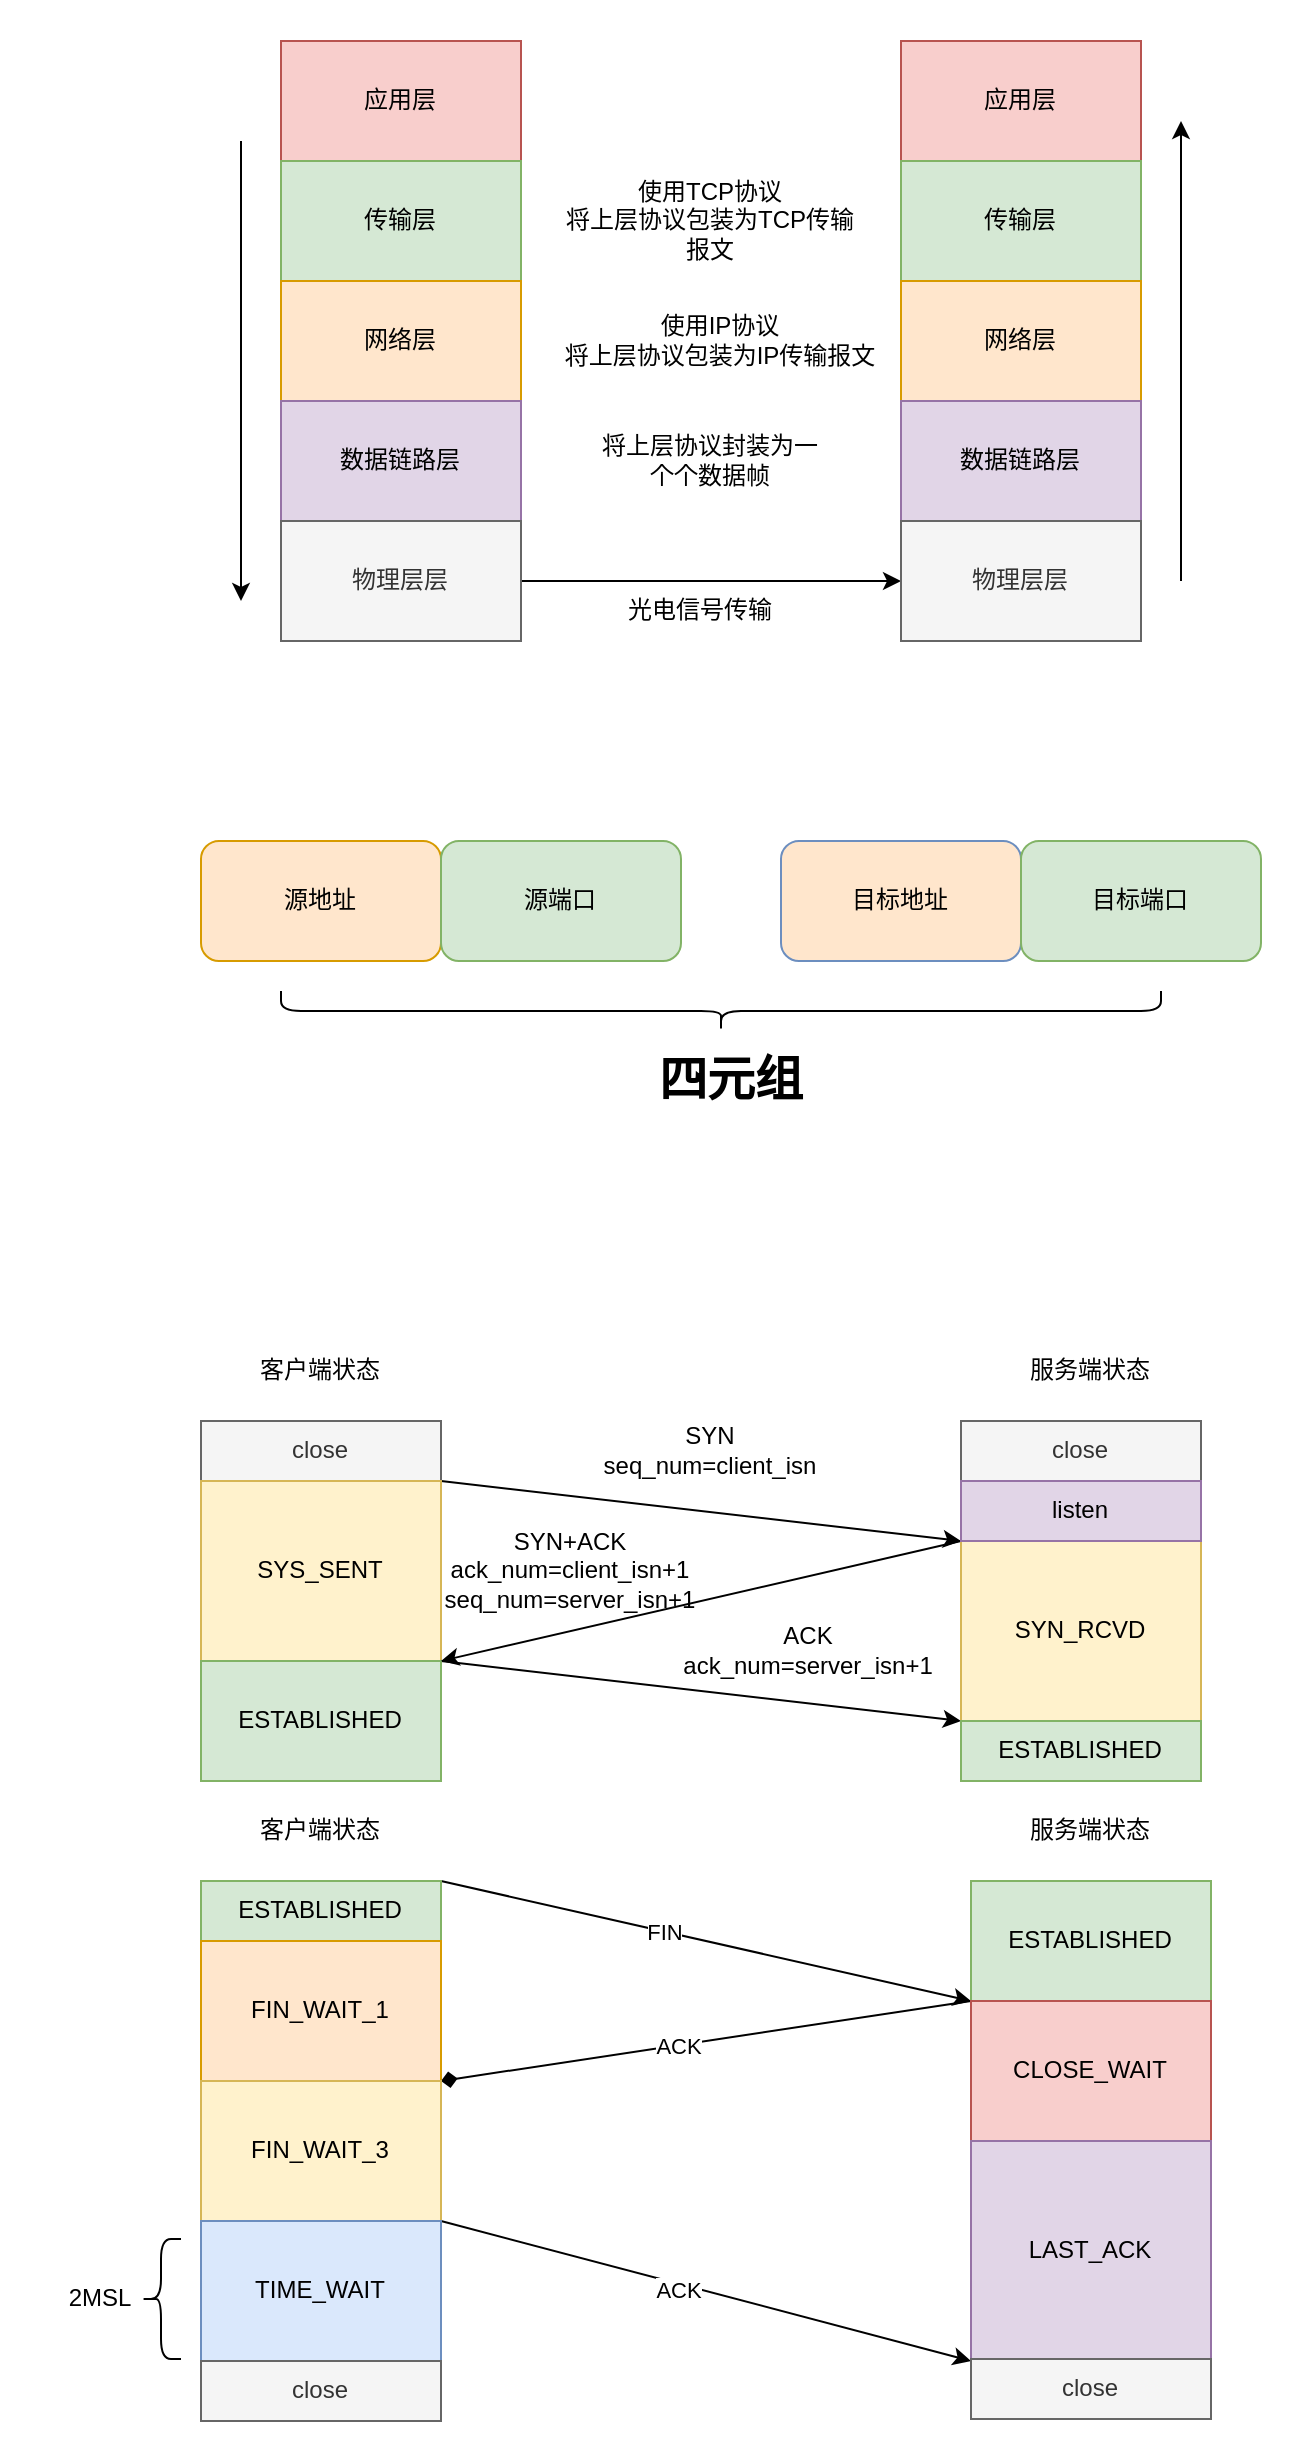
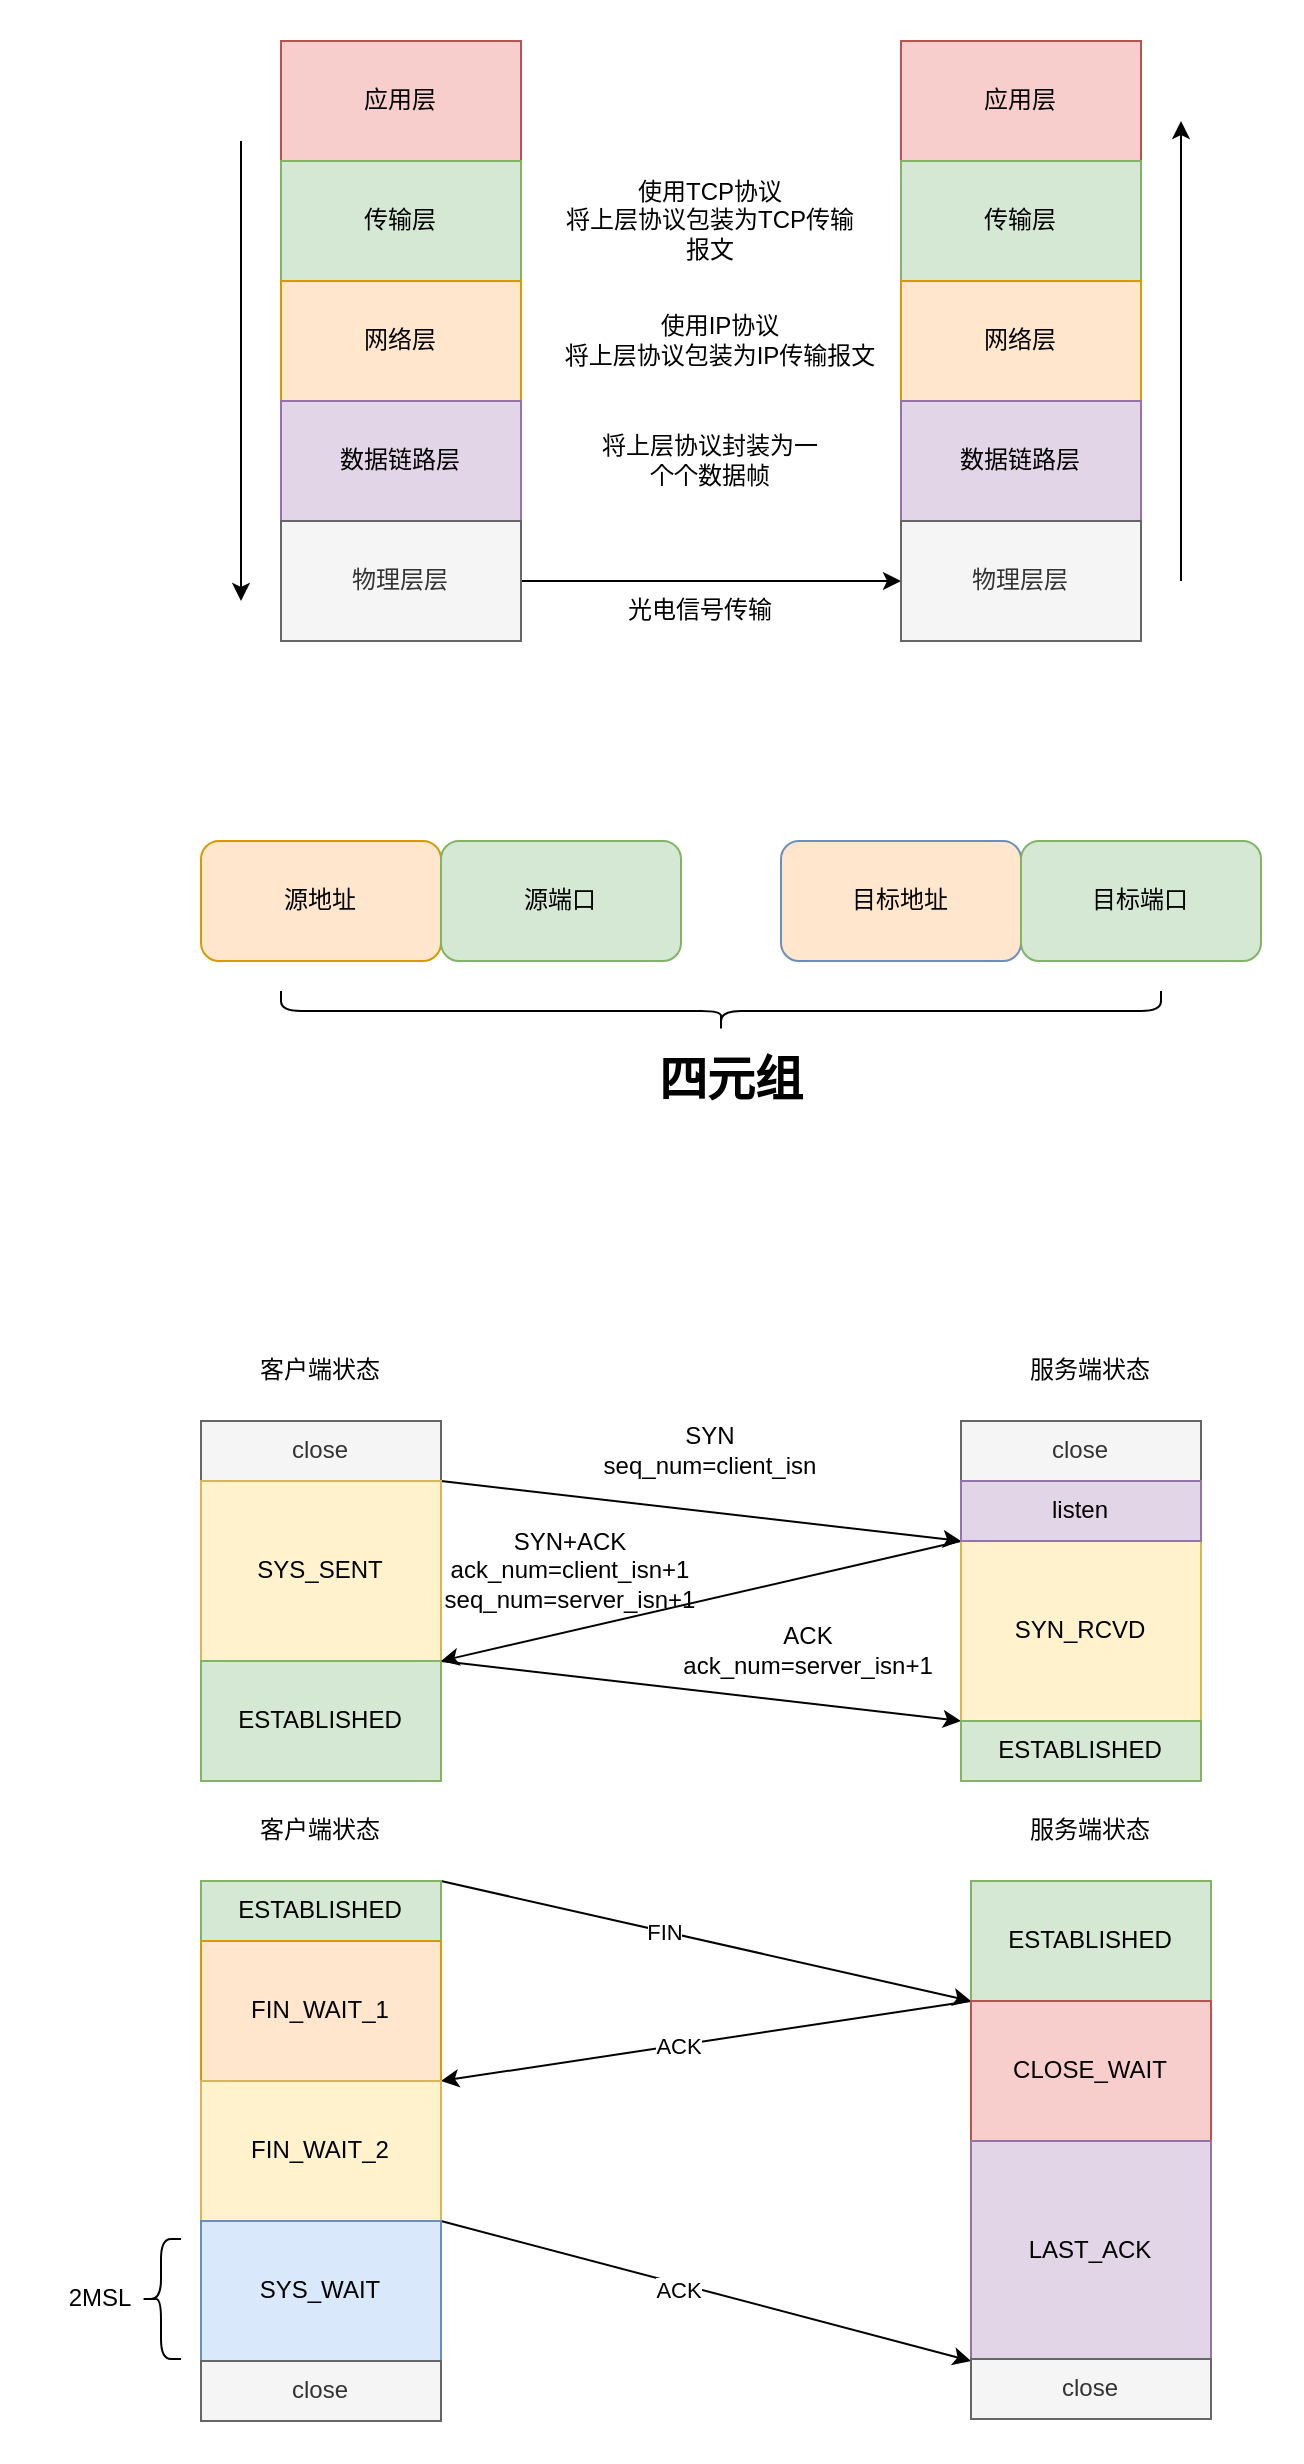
edge "CLOSE_WAIT" -> "FIN_WAIT_1": arrowhead diamond -> classic
node "FIN_WAIT_3": label "FIN_WAIT_3" -> "FIN_WAIT_2"
node "TIME_WAIT": label "TIME_WAIT" -> "SYS_WAIT"
